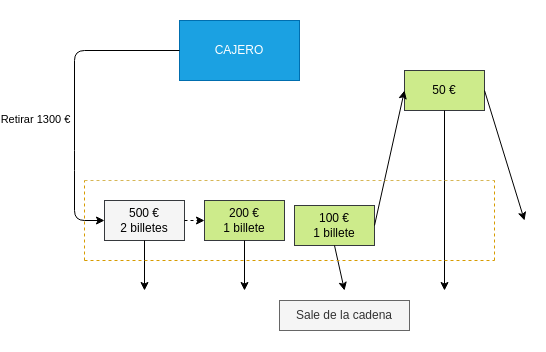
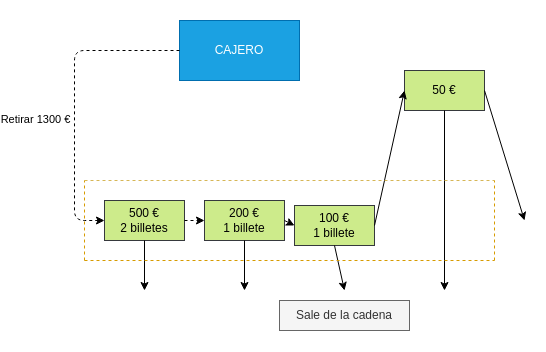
edge "CAJERO" -> "500 € 2 billetes": style solid -> dashed
node "500 € 2 billetes": fillcolor #f5f5f5 -> #cdeb8b
edge "200 € 1 billete" -> "100 € 1 billete": added
